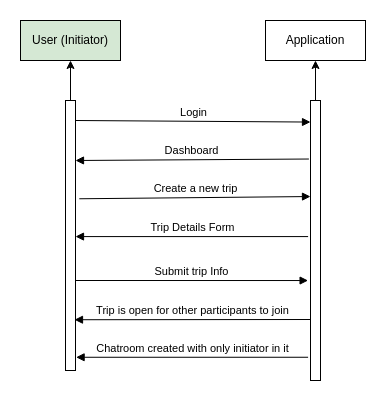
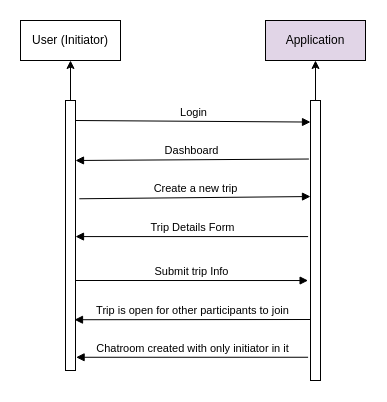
node "User (Initiator)": fillcolor #d5e8d4 -> #ffffff
node "Application": fillcolor #ffffff -> #e1d5e7
